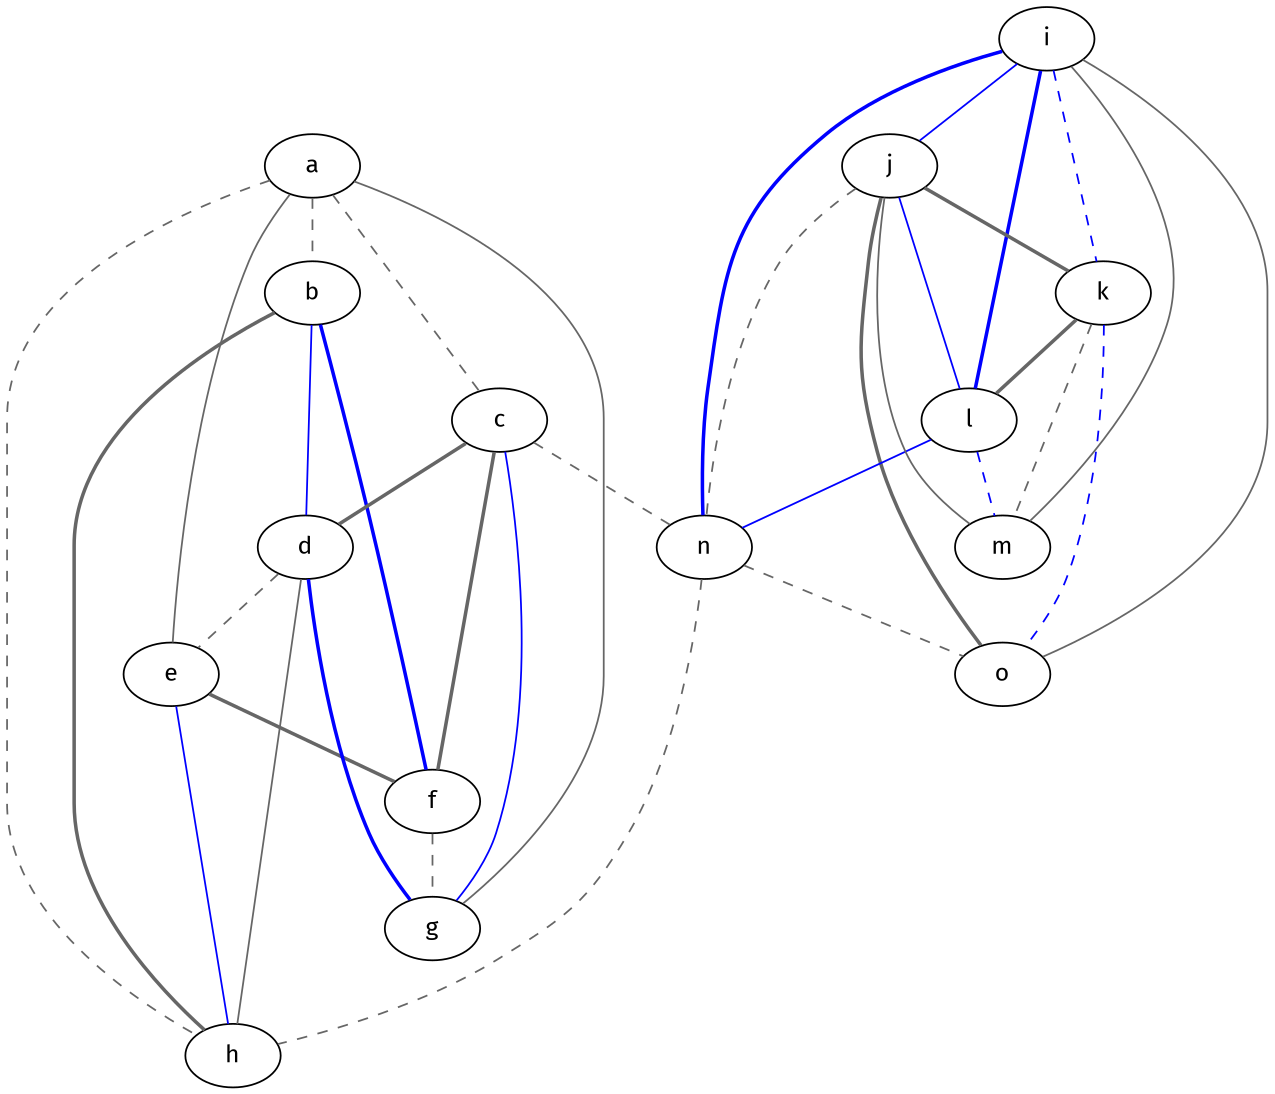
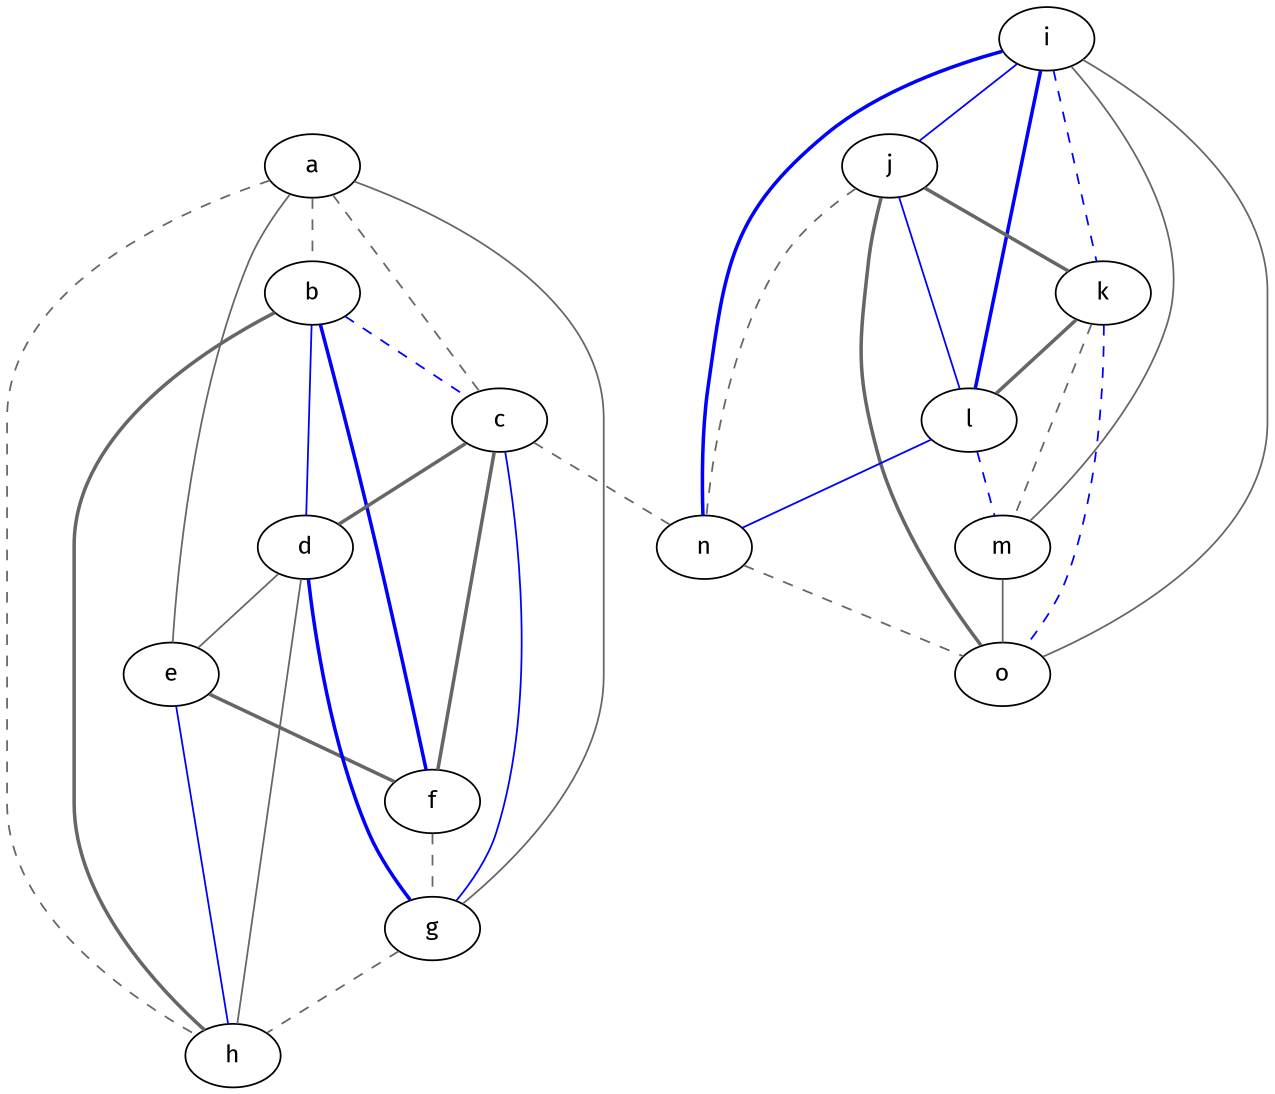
edge "b" -- "c": added
edge "j" -- "m": now "o" -- "m"
edge "d" -- "e": style dashed -> solid
edge "n" -- "h": now "g" -- "h"
